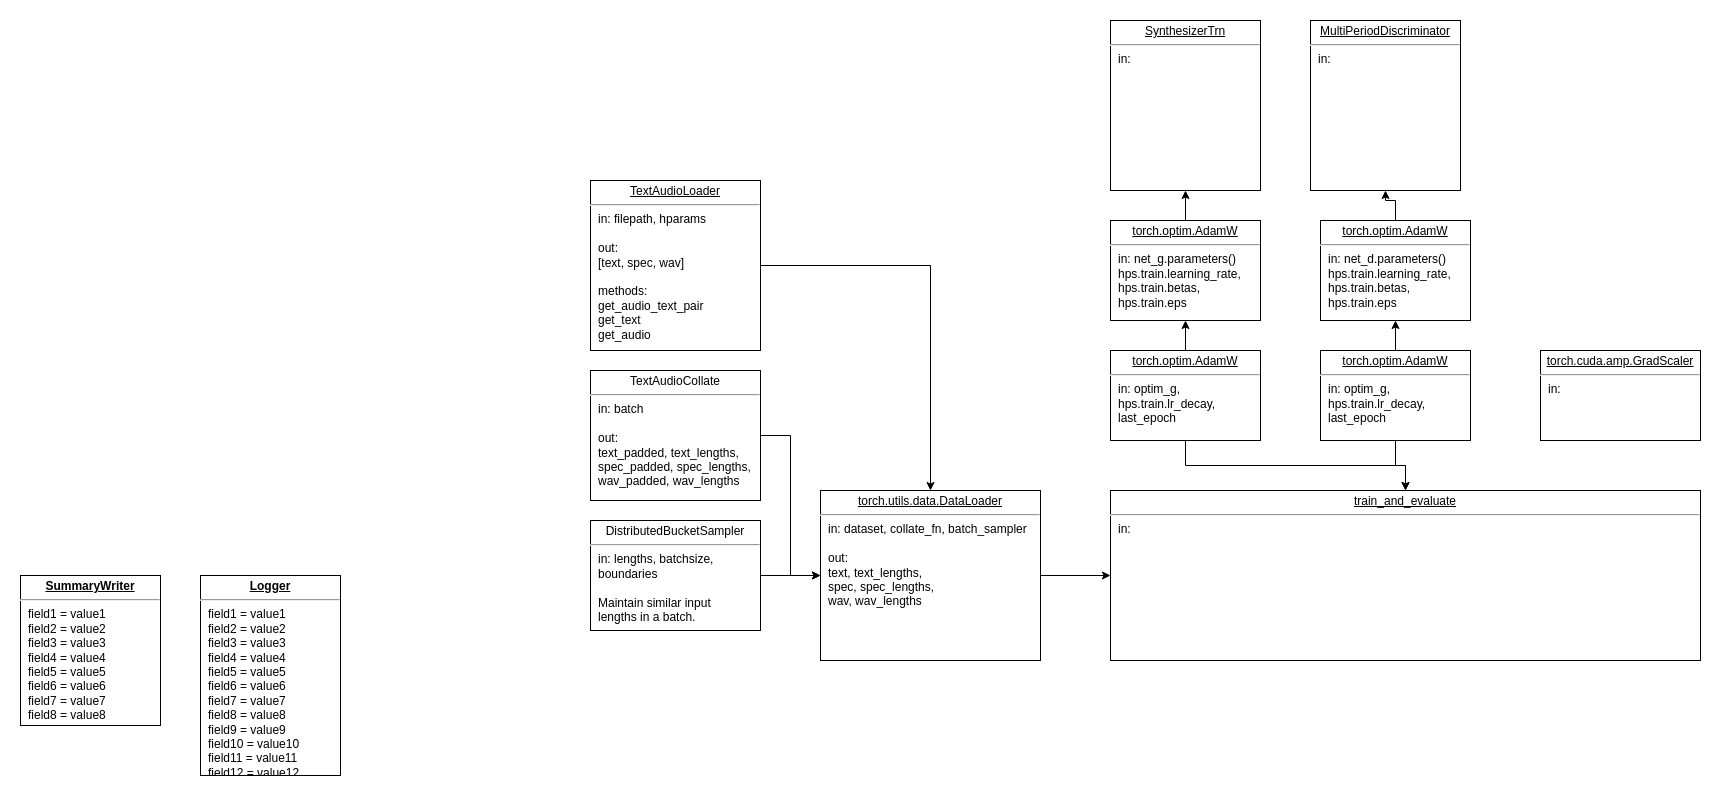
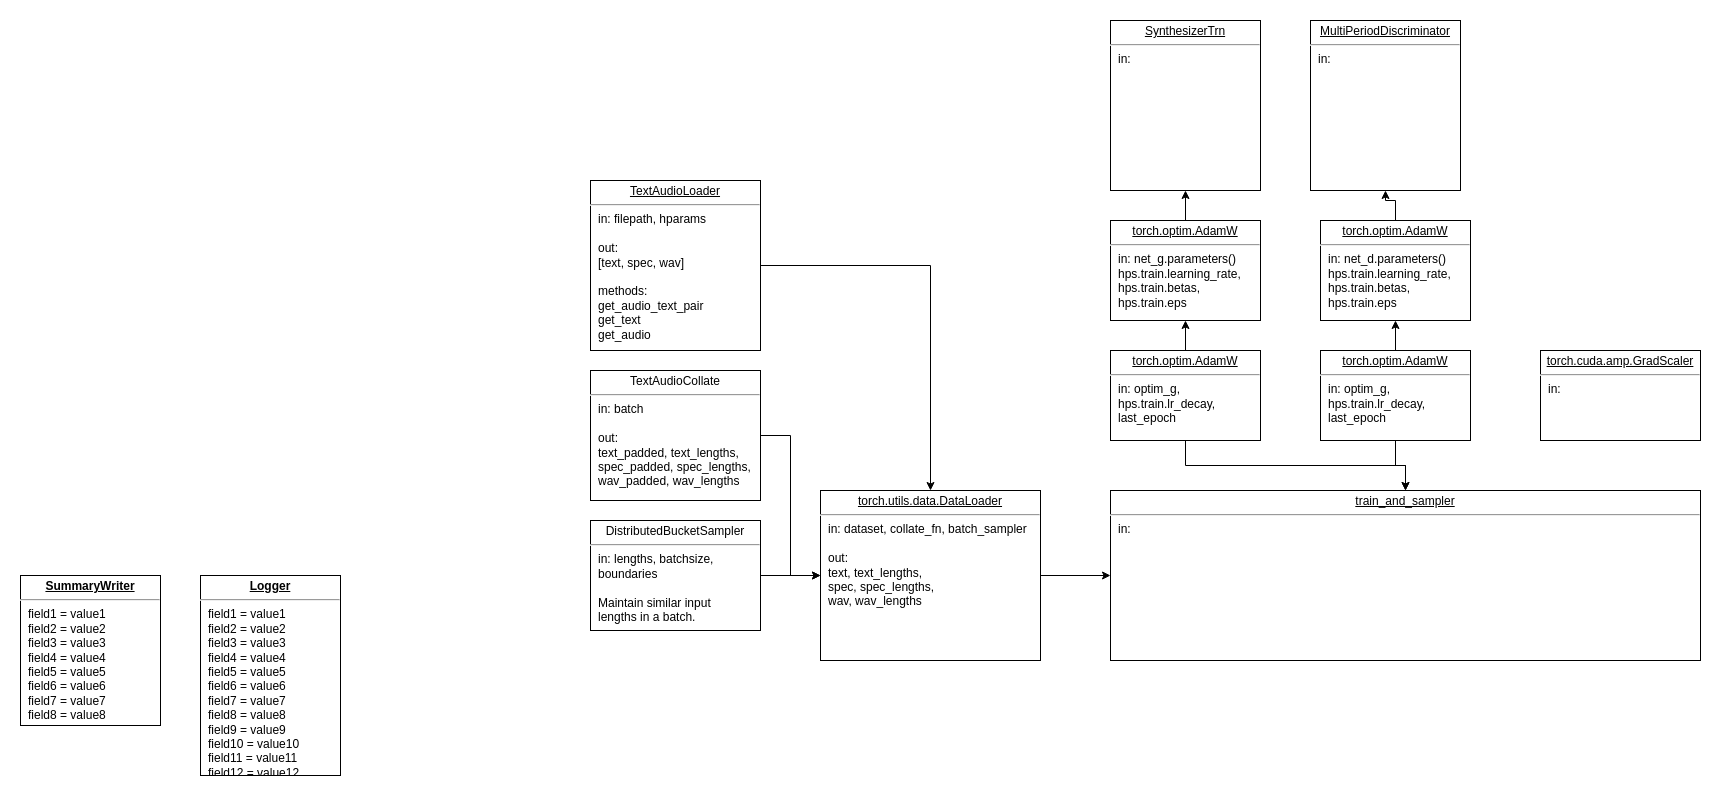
node "train_and_evaluate in:": label "train_and_evaluate in:" -> "train_and_sampler in:"
